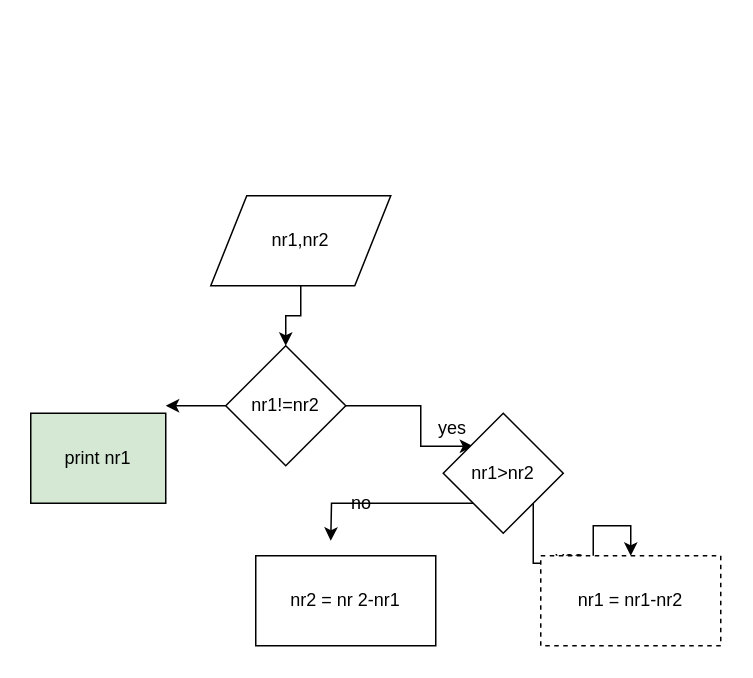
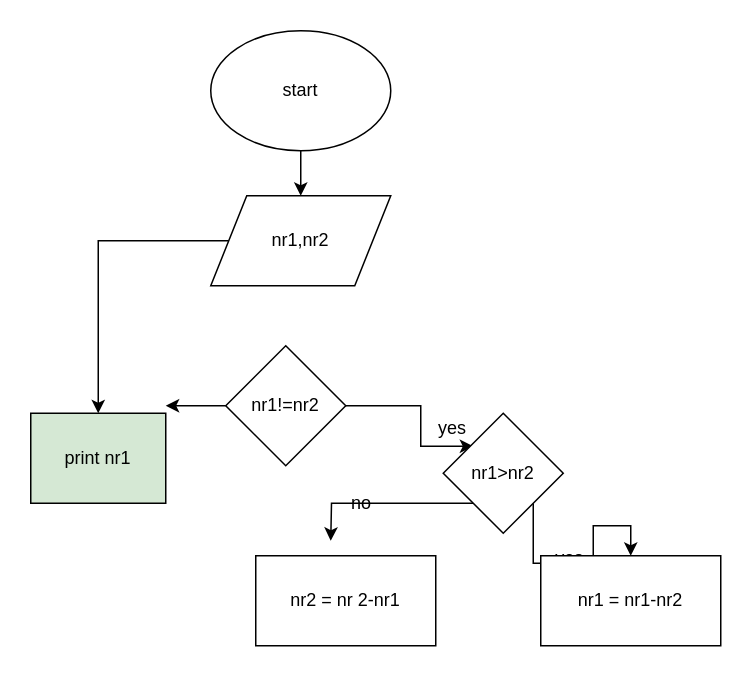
node "start": added
edge "start" -> "nr1,nr2": added
edge "nr1,nr2" -> "nr1!=nr2": now "nr1,nr2" -> "print nr1"
node "nr1 = nr1-nr2": style dashed -> solid
